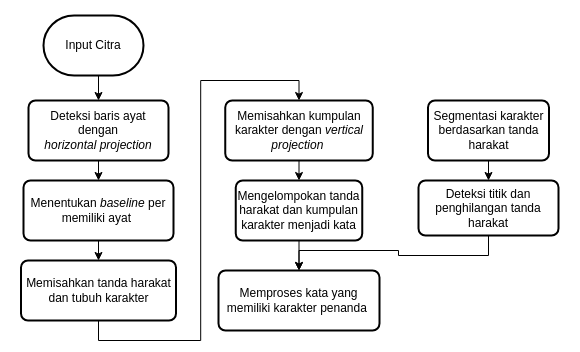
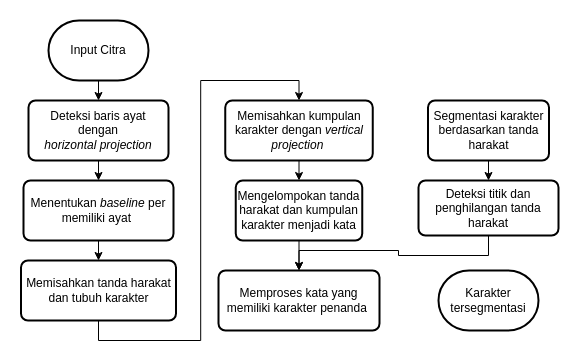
node "Input Citra": moved (94, 46) -> (99, 51)
node "Karakter tersegmentasi": added
